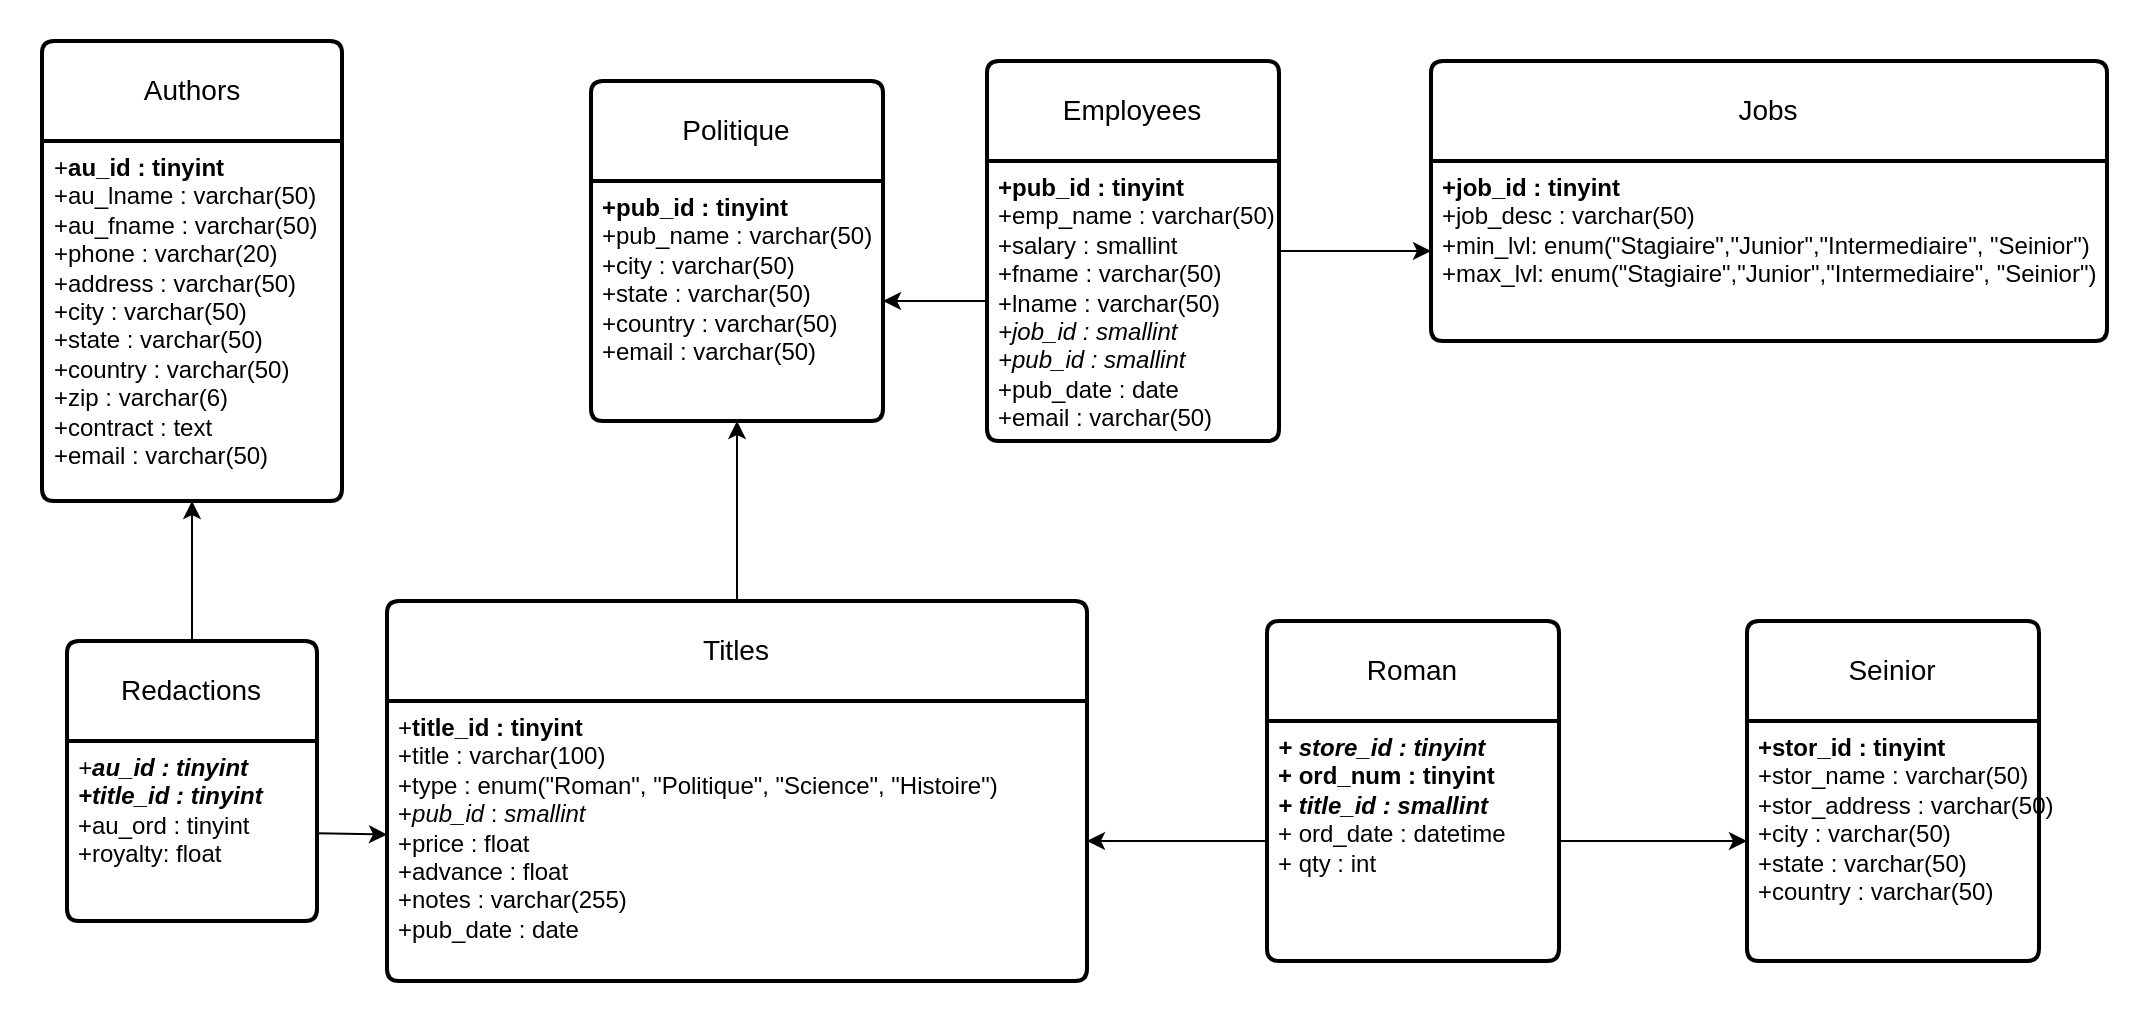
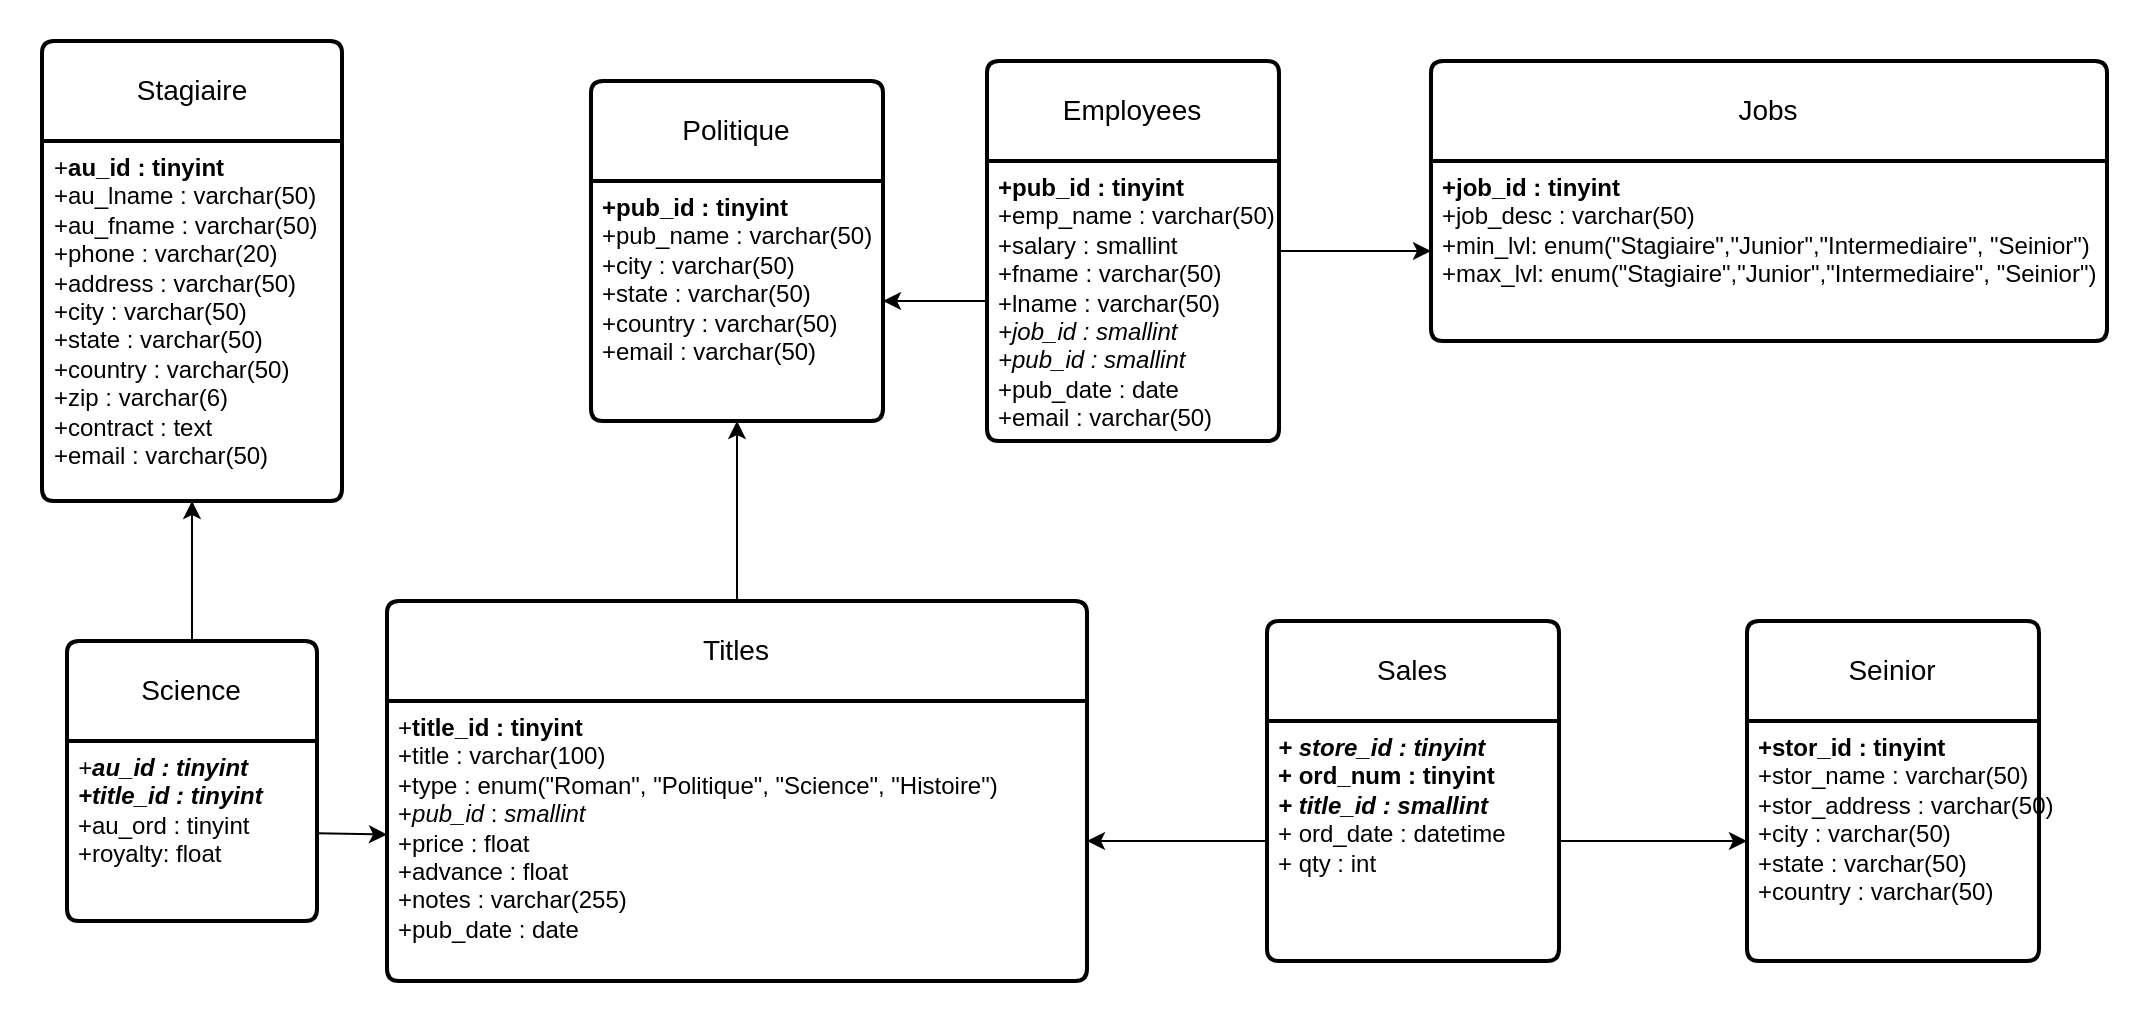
node "Authors": label "Authors" -> "Stagiaire"
node "Roman": label "Roman" -> "Sales"
node "Redactions": label "Redactions" -> "Science"
